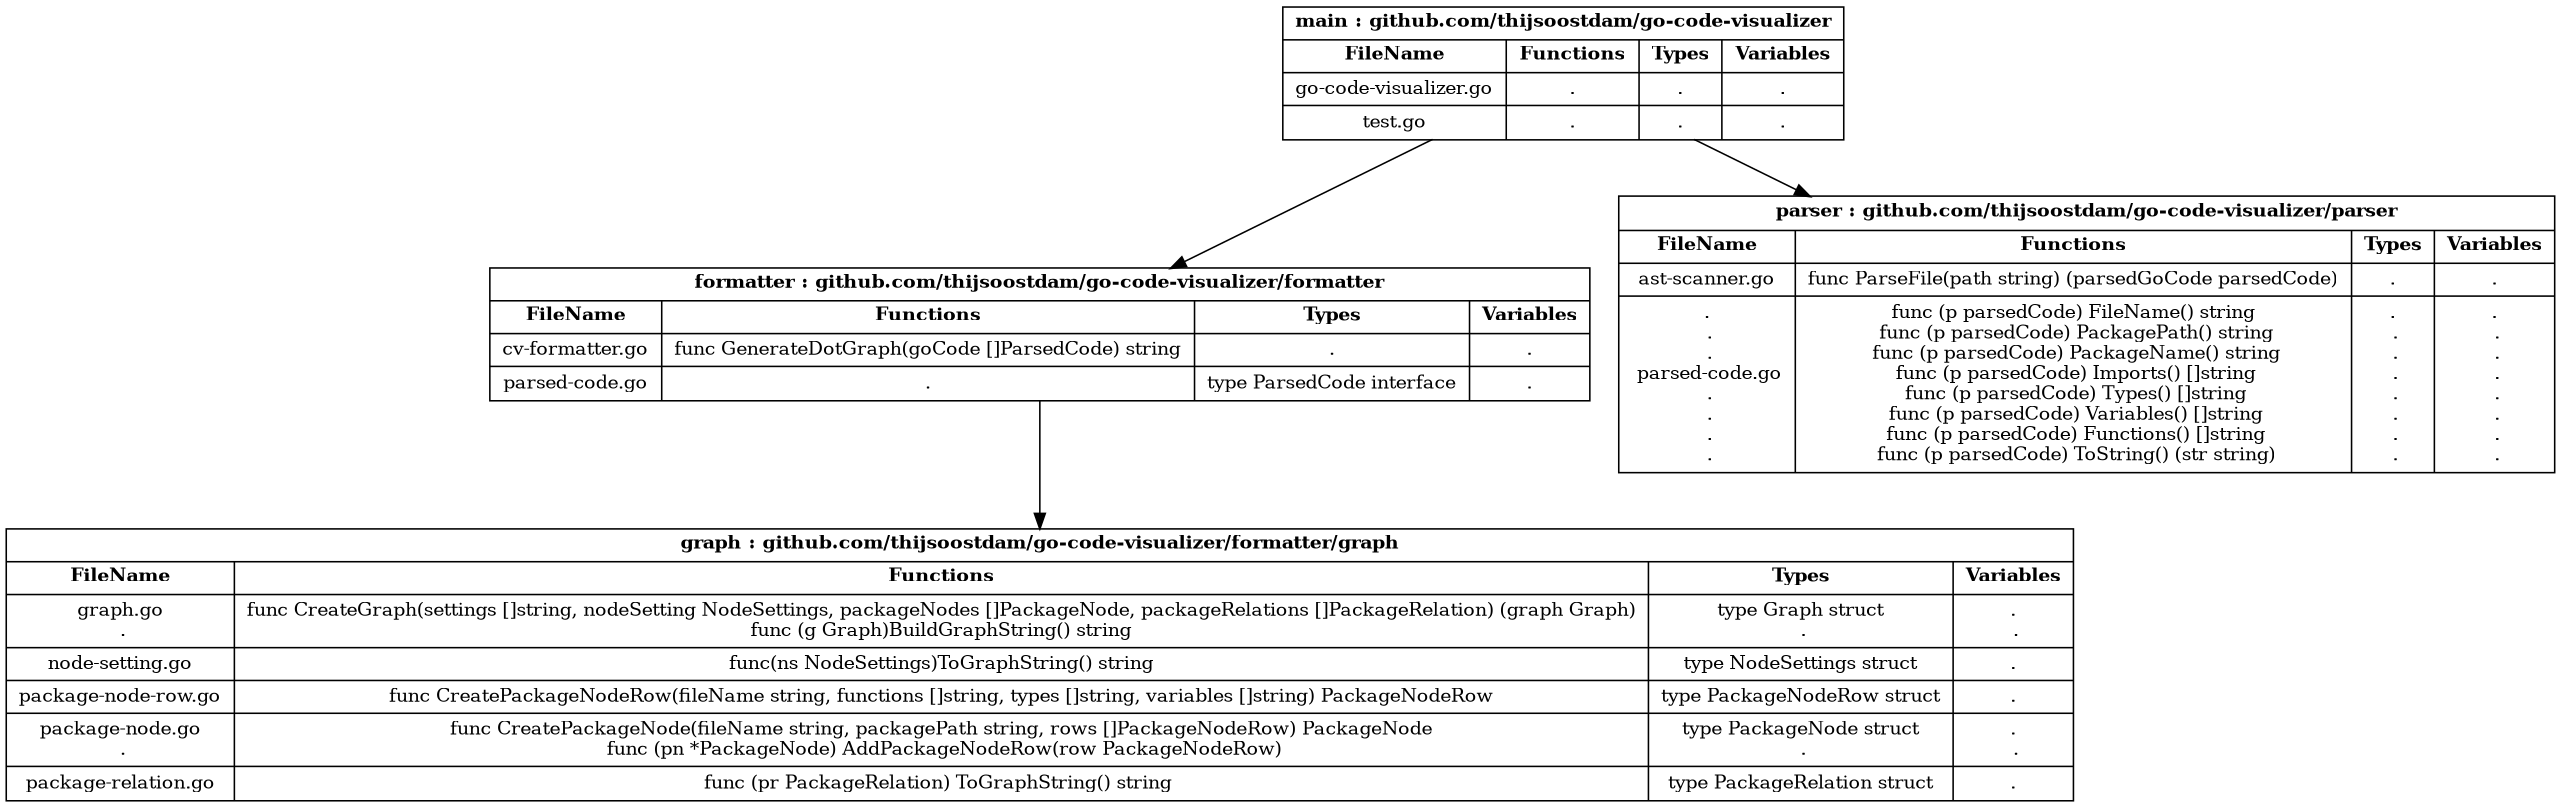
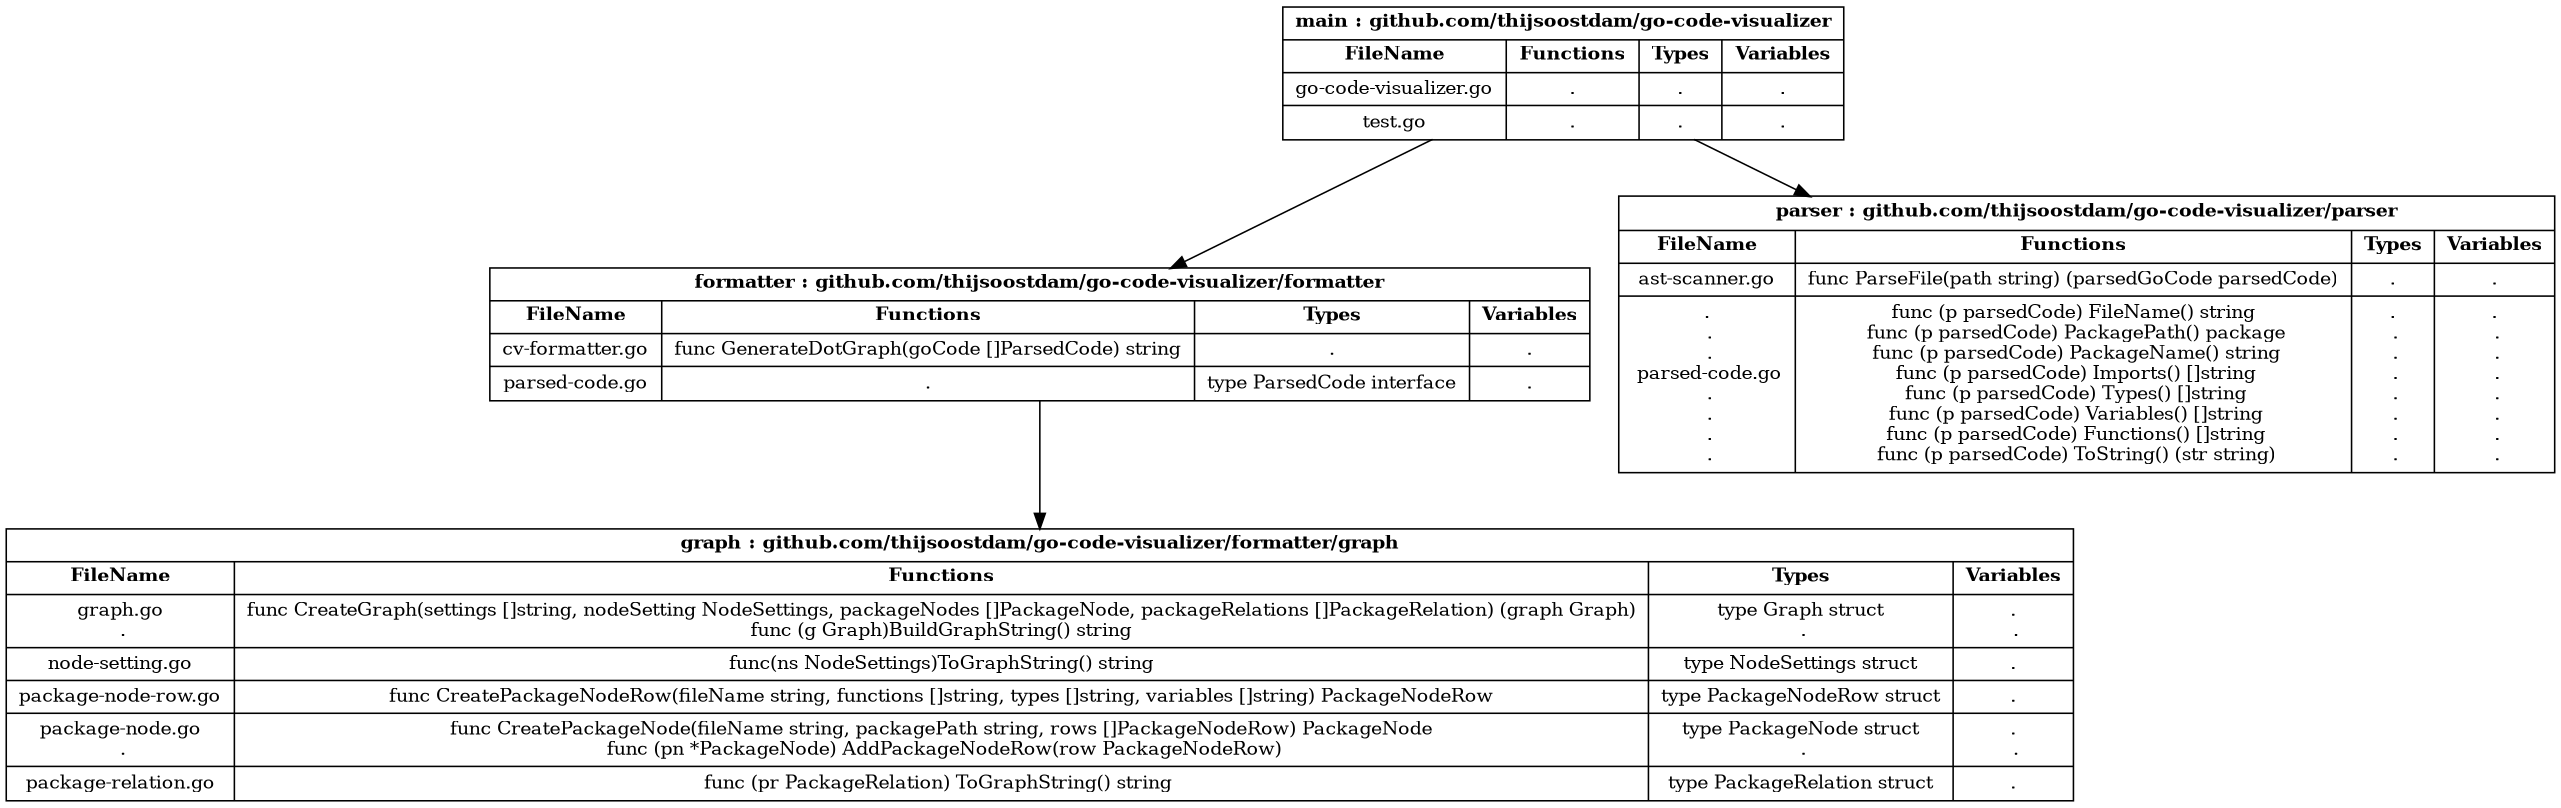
node "parser : github.com/thijsoostdam/go-code-visualizer/parser": text "func (p parsedCode) PackagePath() string" -> "func (p parsedCode) PackagePath() package"
